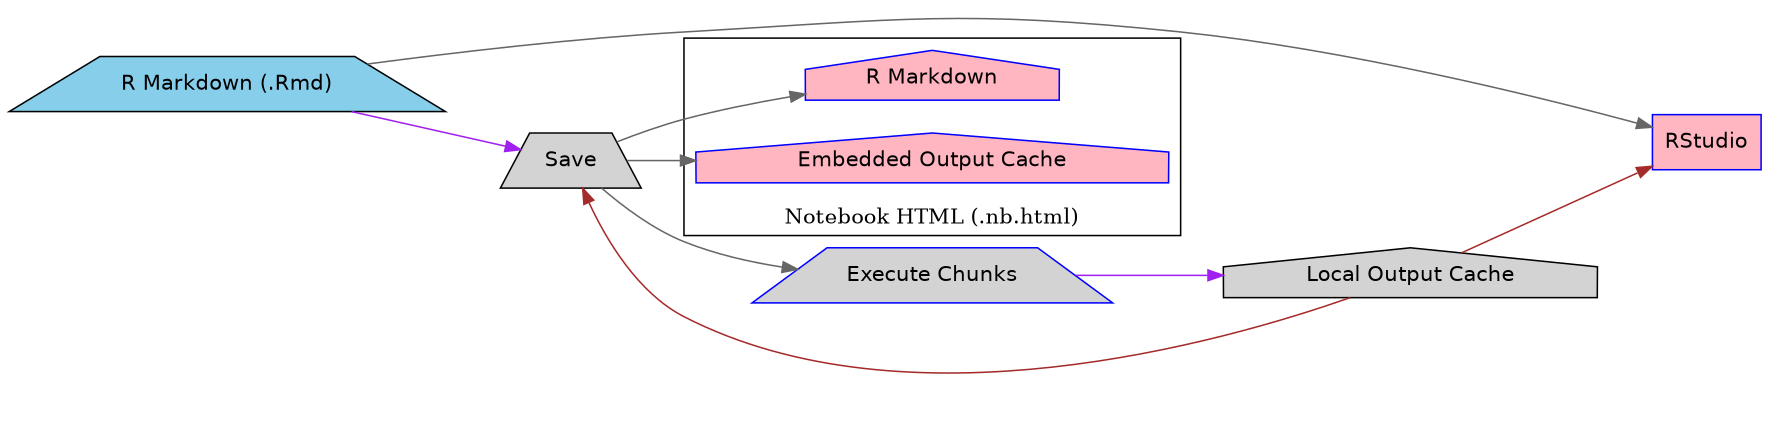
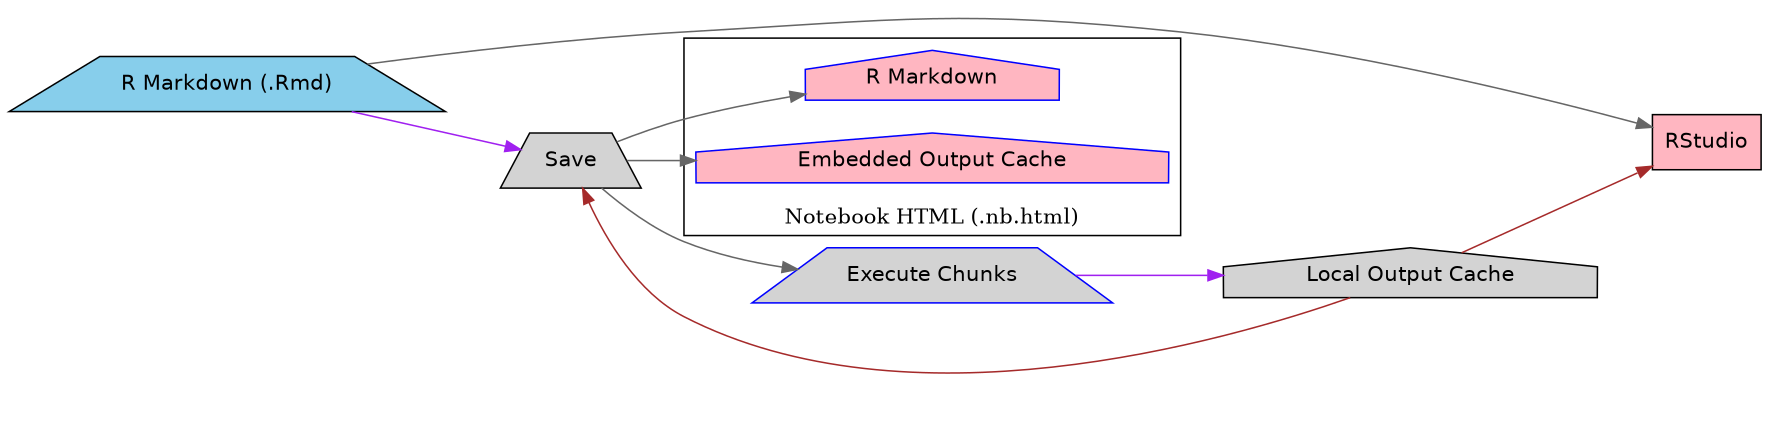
node "RStudio": color blue -> black
